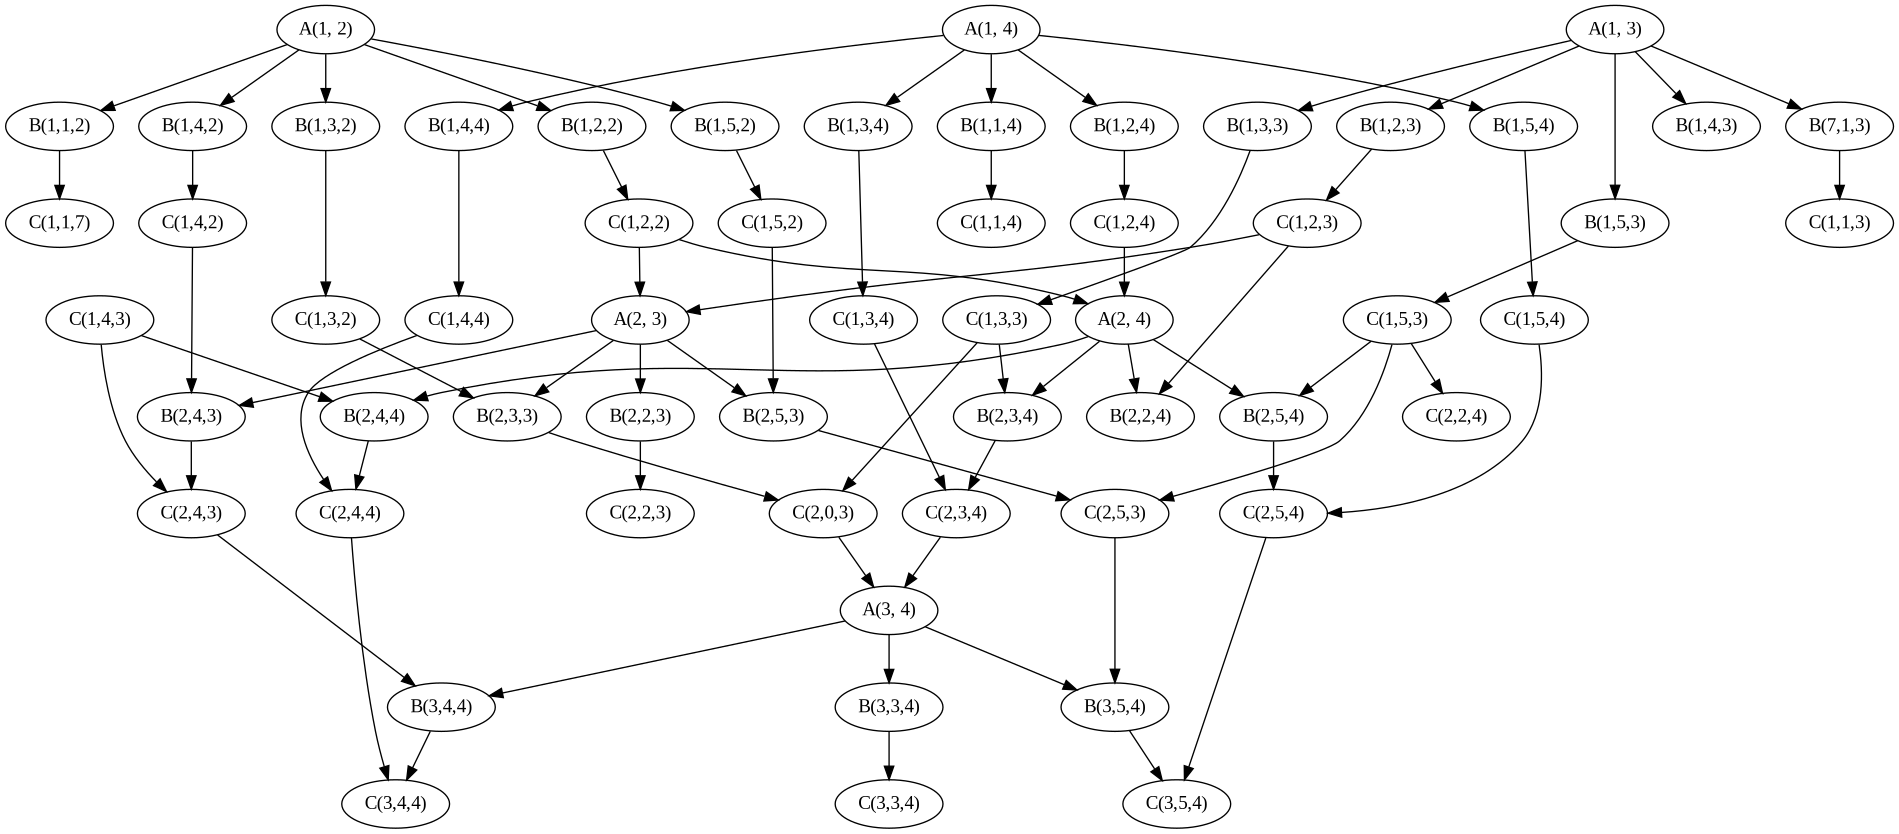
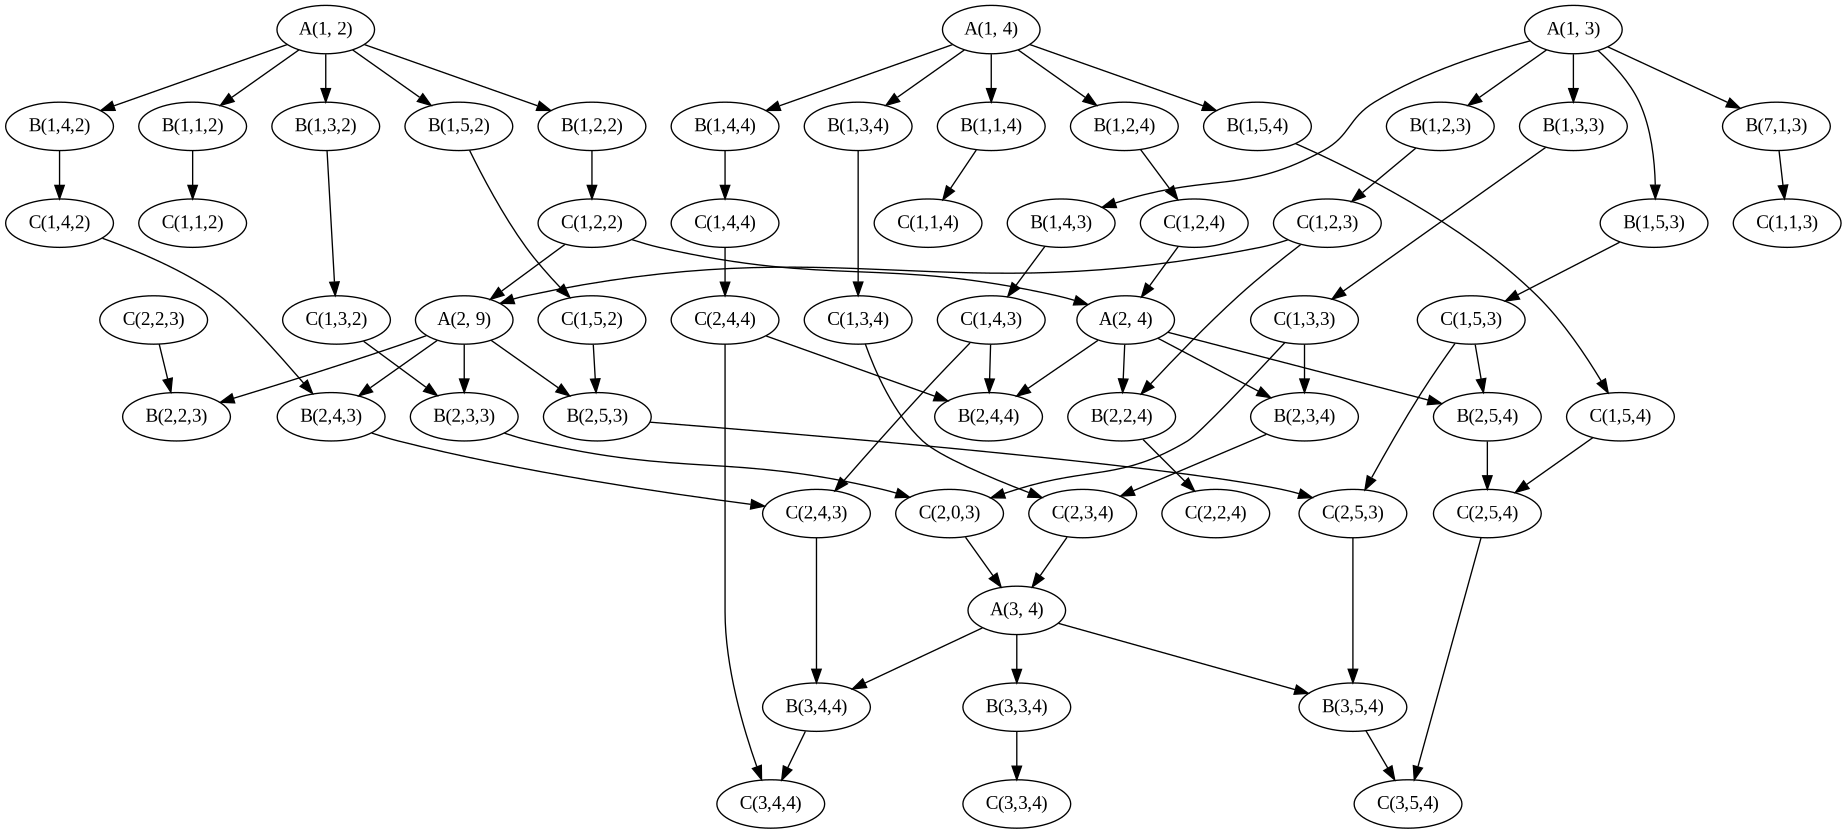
node "C(1,1,7)": label "C(1,1,7)" -> "C(1,1,2)"
edge "B(1,4,3)" -> "C(1,4,3)": added
node "A(2, 3)": label "A(2, 3)" -> "A(2, 9)"
edge "C(1,5,3)" -> "C(2,2,4)": now "B(2,2,4)" -> "C(2,2,4)"
edge "B(2,2,3)" -> "C(2,2,3)": reversed
edge "B(2,4,4)" -> "C(2,4,4)": reversed
